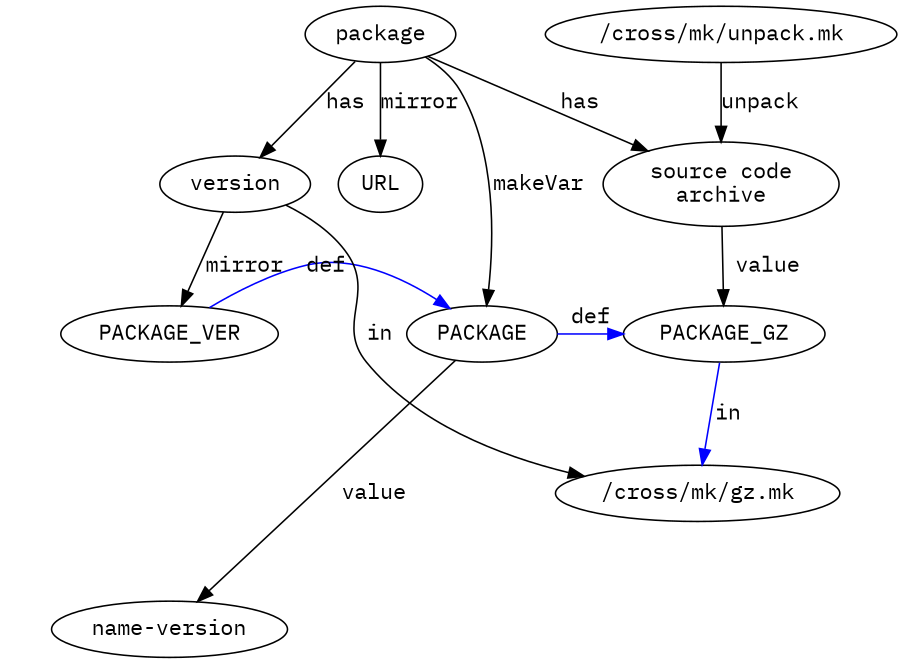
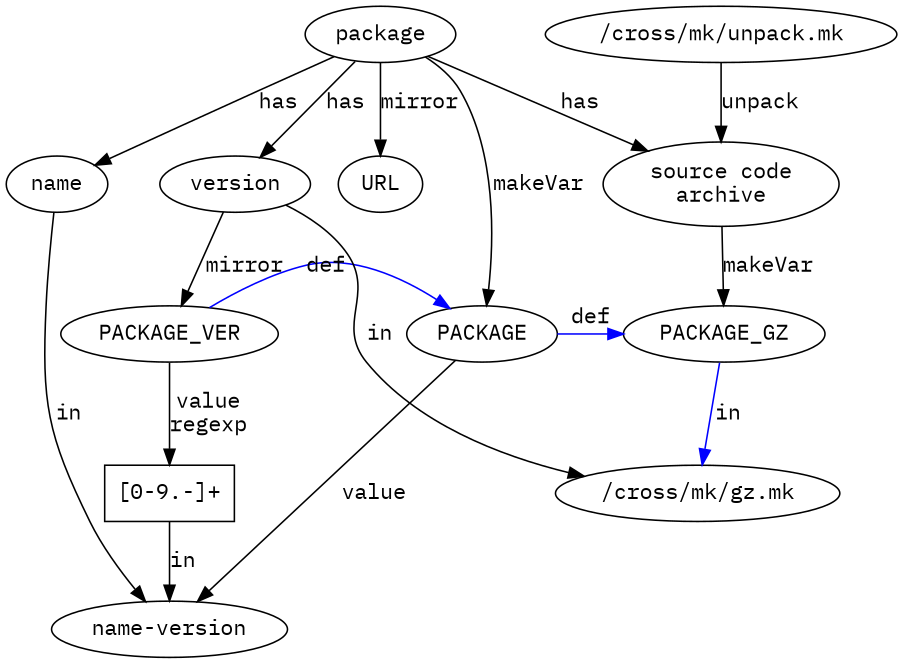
node "name": added
edge "source code archive" -> "PACKAGE_GZ": label "value" -> "makeVar"
node "[0-9.-]+": added
